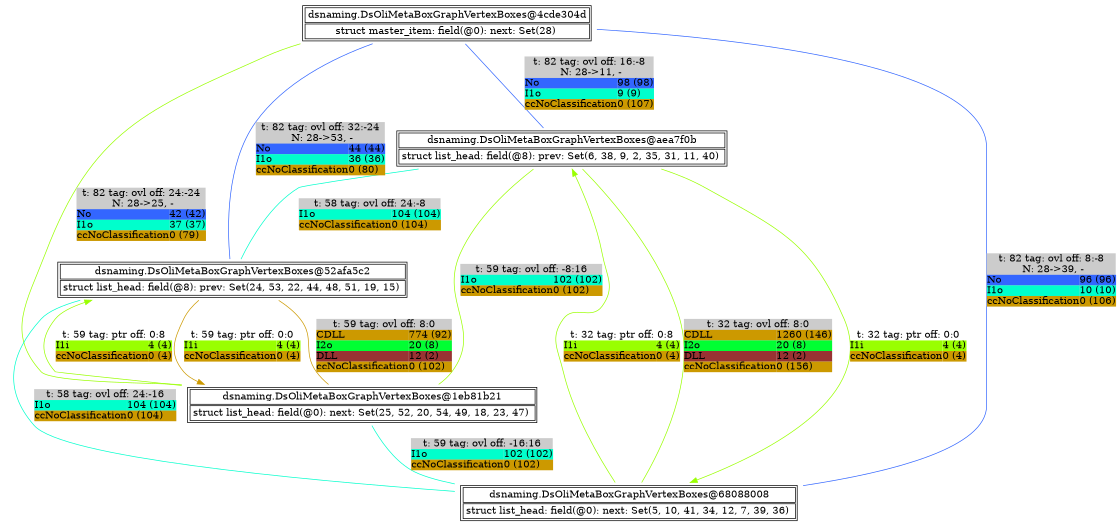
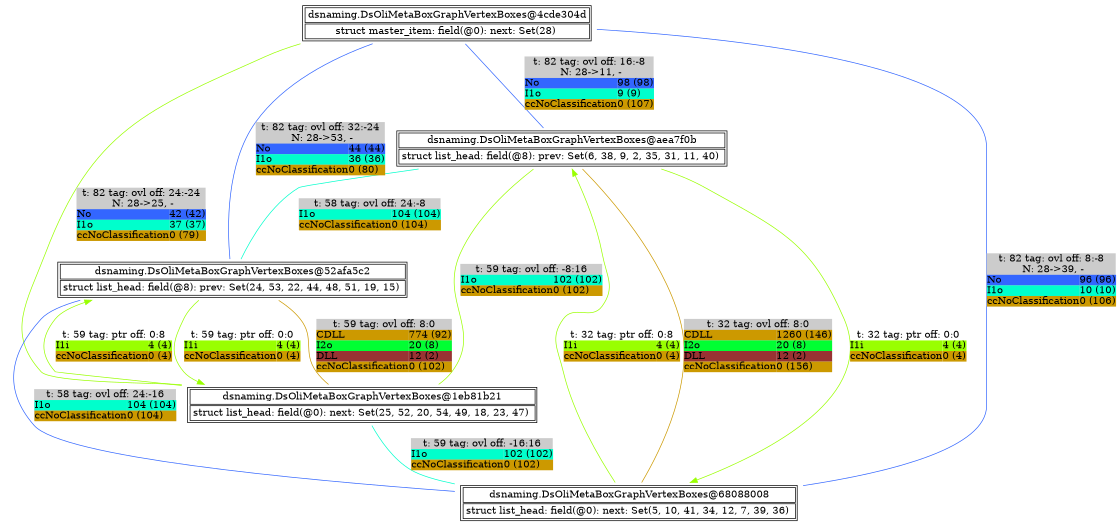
edge "dsnaming.DsOliMetaBoxGraphVertexBoxes@aea7f0b" -- "dsnaming.DsOliMetaBoxGraphVertexBoxes@68088008": color #99ff00 -> #cc9900
edge "dsnaming.DsOliMetaBoxGraphVertexBoxes@52afa5c2" -> "dsnaming.DsOliMetaBoxGraphVertexBoxes@1eb81b21": color #cc9900 -> #99ff00
edge "dsnaming.DsOliMetaBoxGraphVertexBoxes@52afa5c2" -- "dsnaming.DsOliMetaBoxGraphVertexBoxes@68088008": color #00ffcc -> #3366ff
